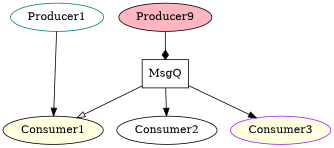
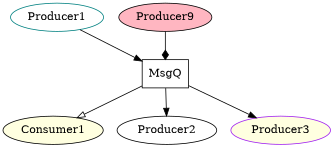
edge "Producer1" -> "Consumer1": now "Producer1" -> "MsgQ"
node "Consumer2": label "Consumer2" -> "Producer2"
node "Consumer3": label "Consumer3" -> "Producer3"
